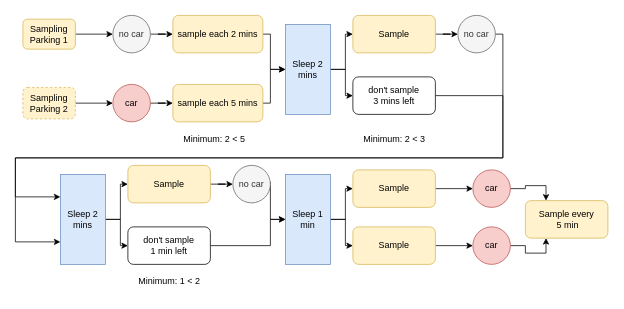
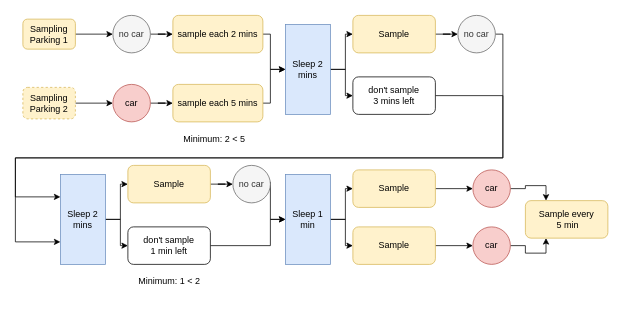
node "Minimum: 2 < 3": removed
